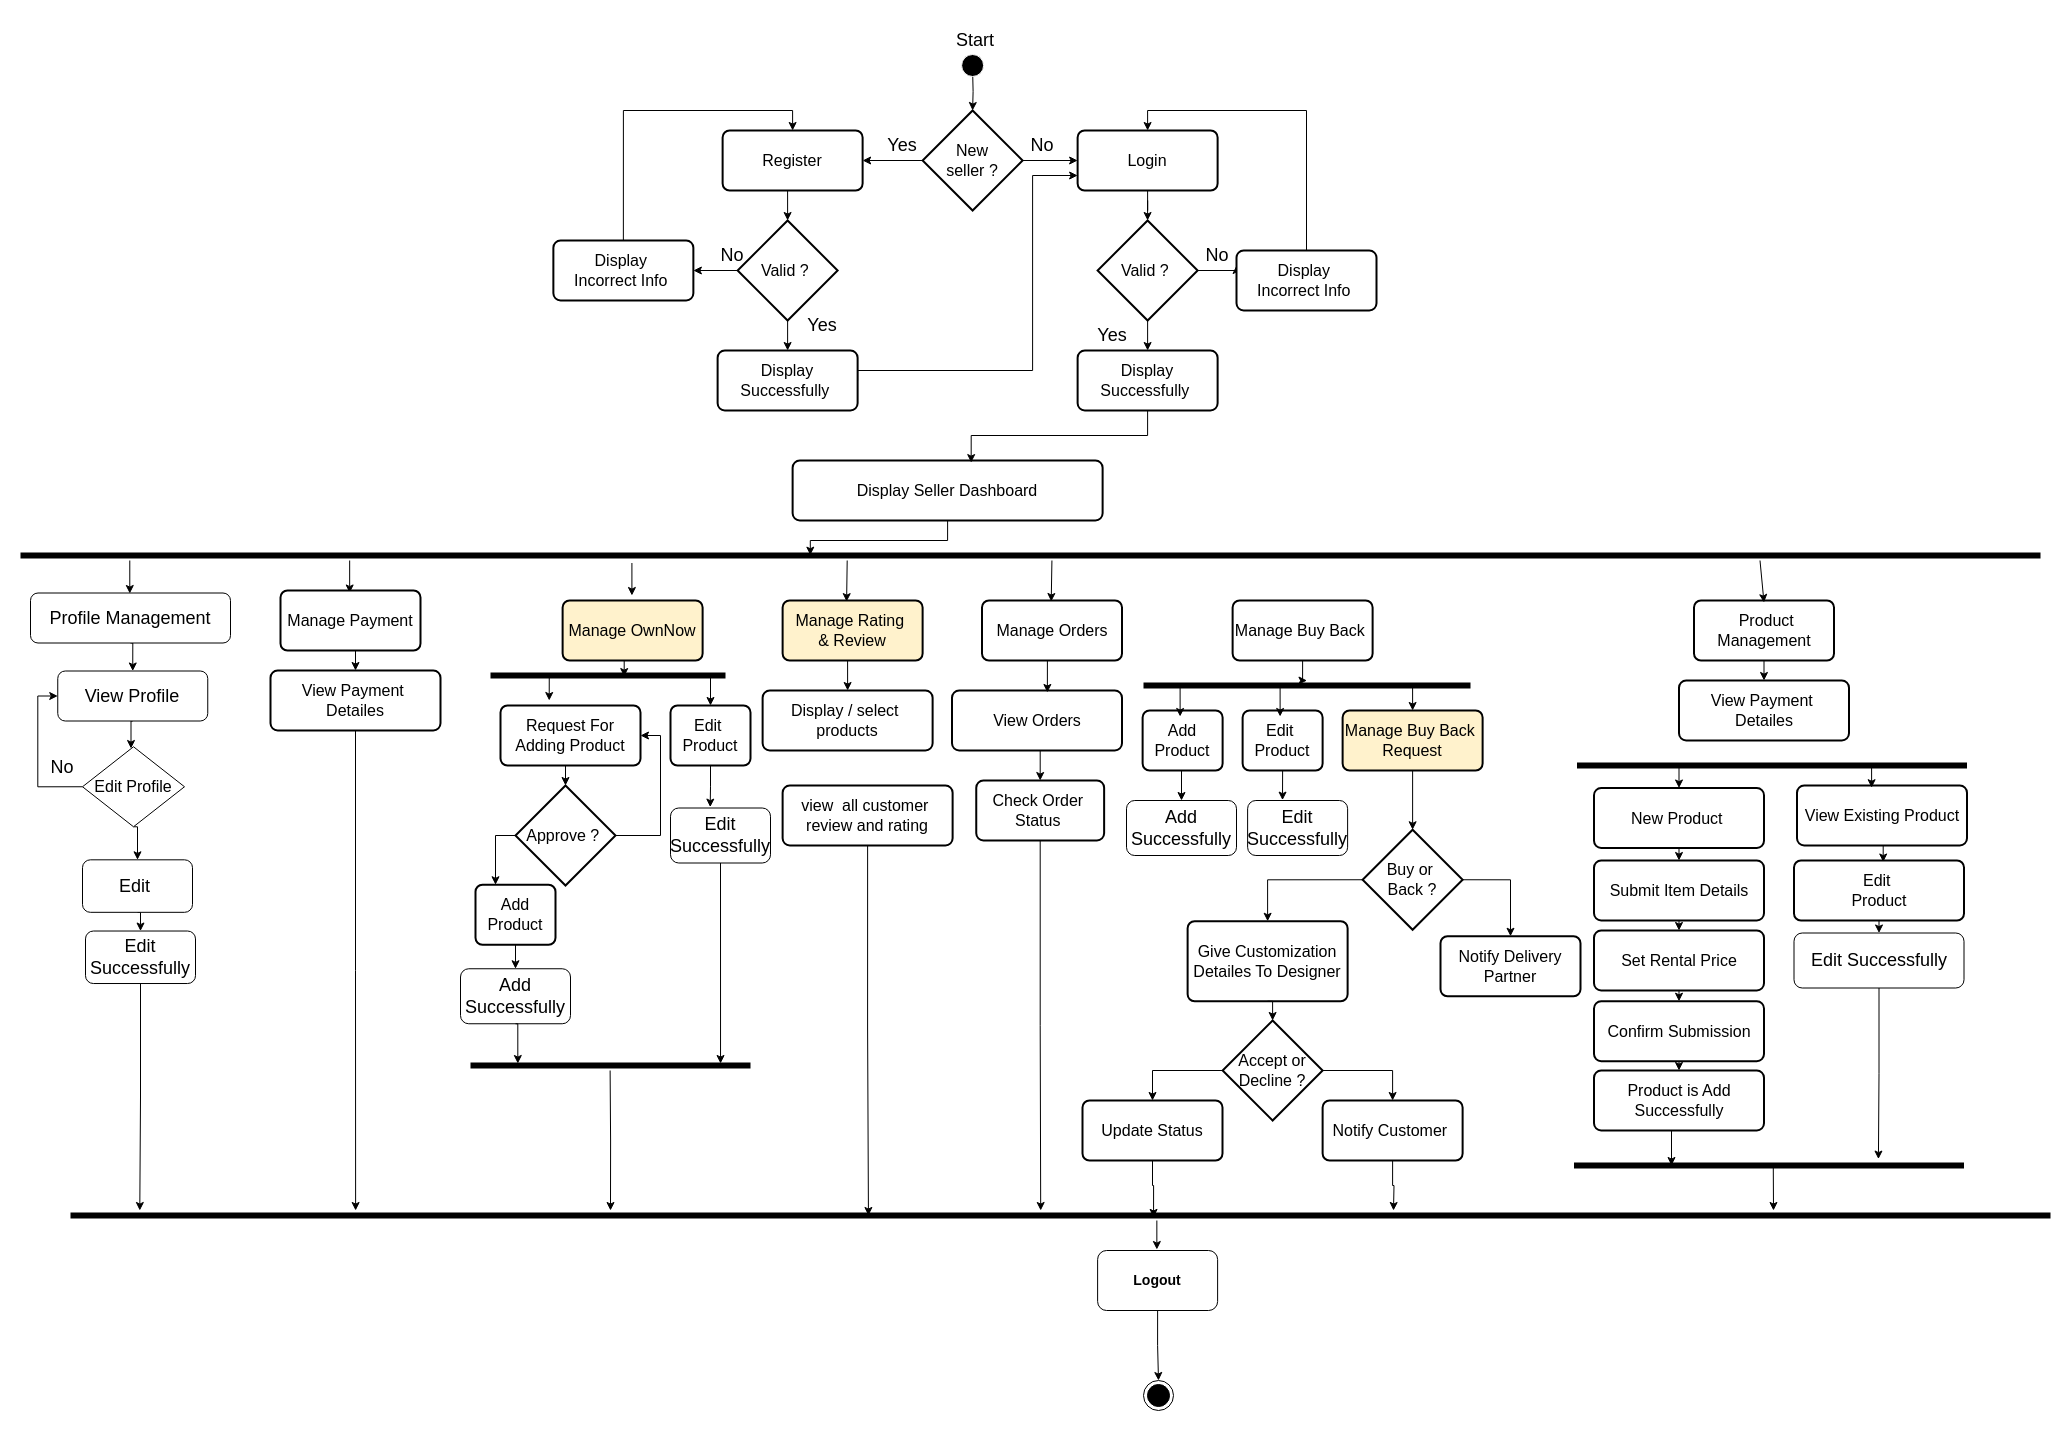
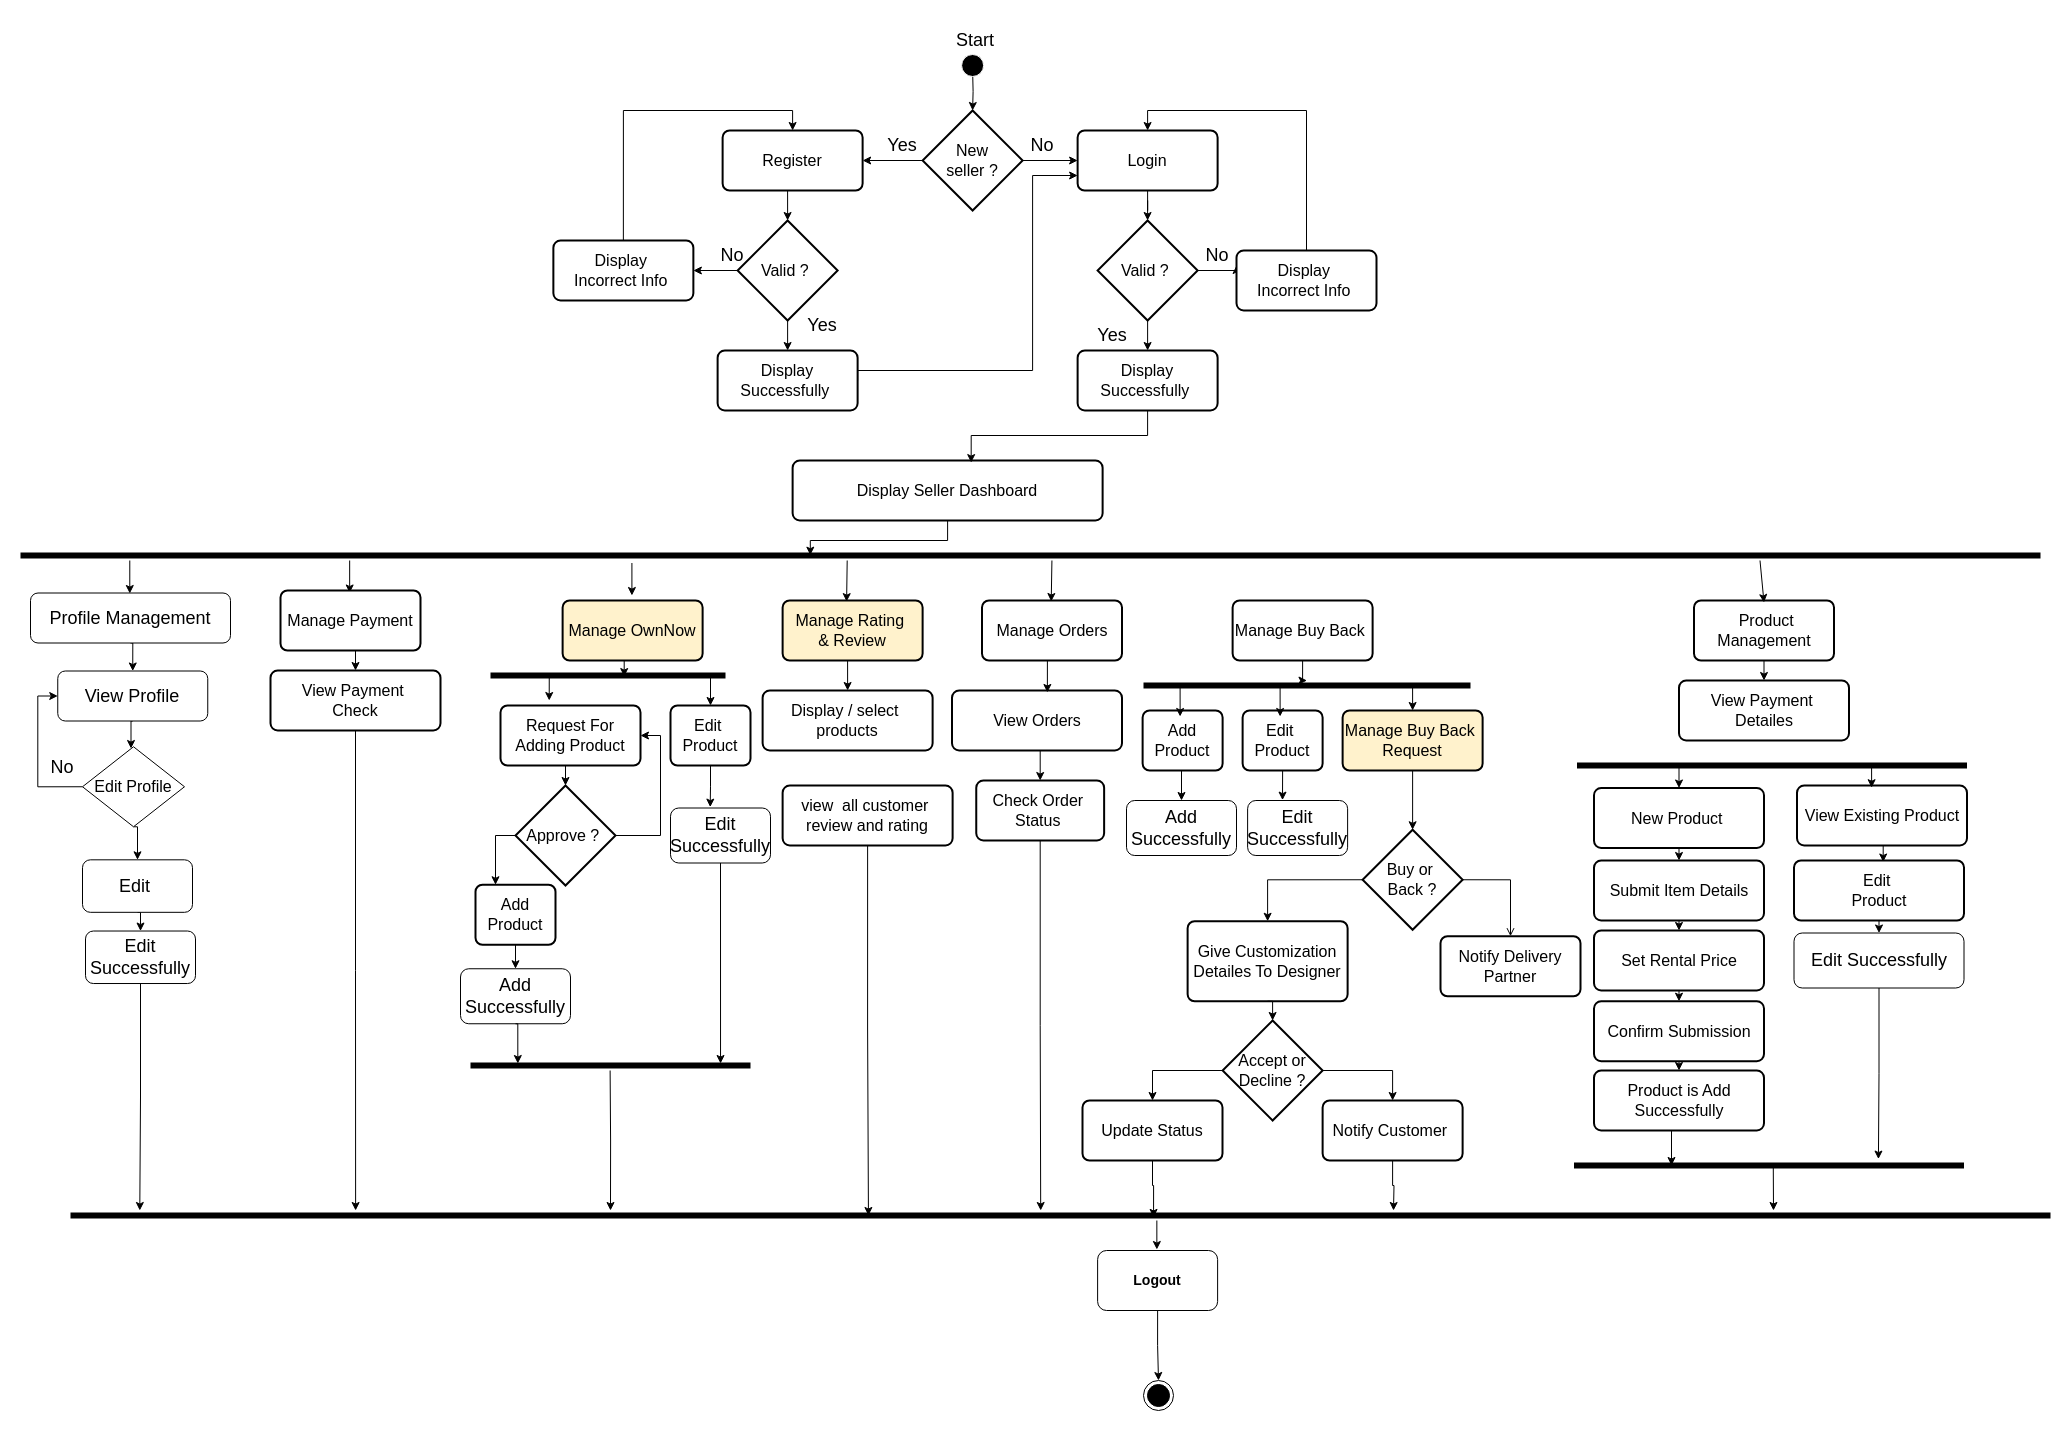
node "View Payment Detailes": label "View Payment Detailes" -> "View Payment Check"
edge "Buy or Back ?" -> "Notify Delivery Partner": arrowhead classic -> open
